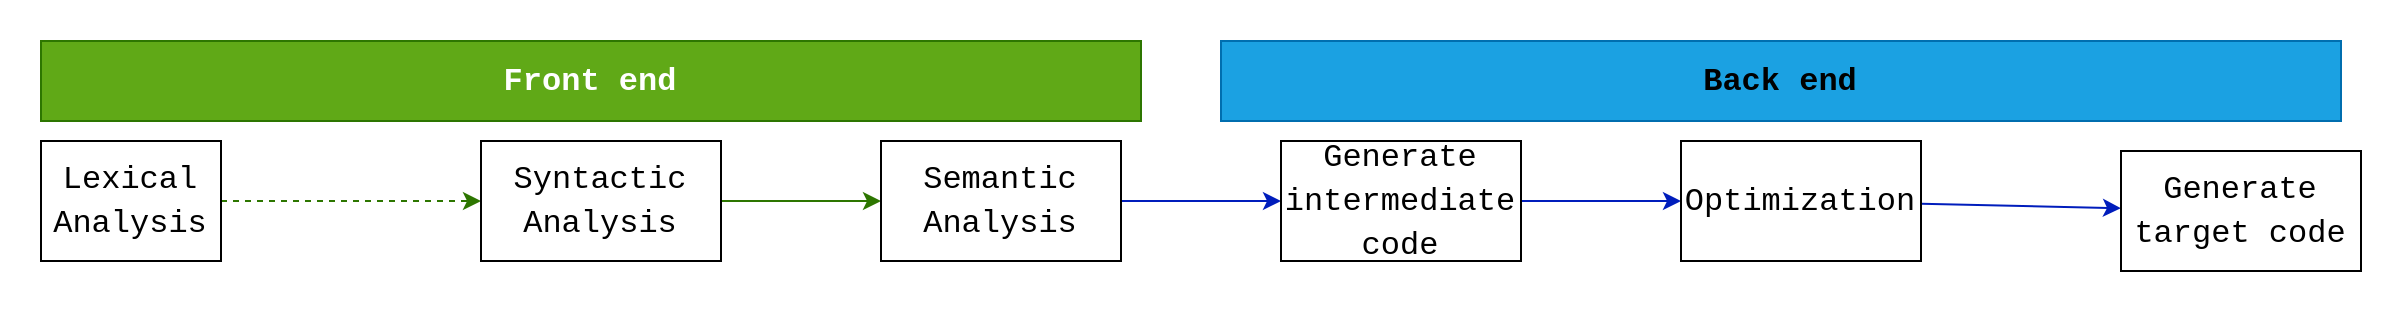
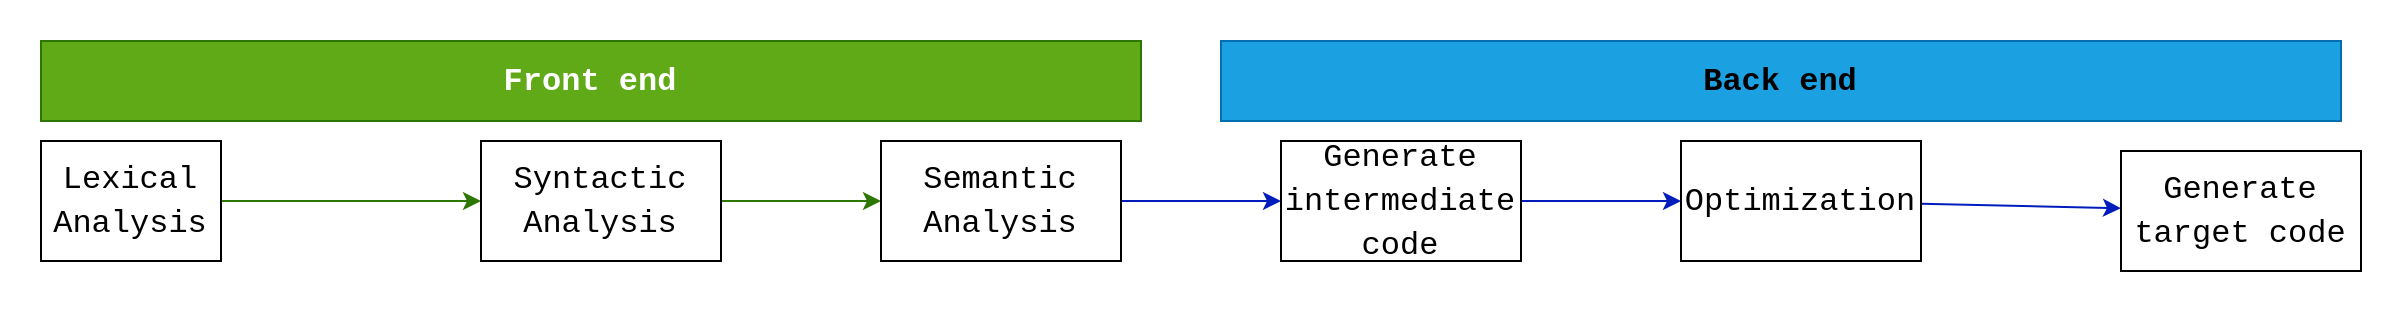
edge "Lexical Analysis" -> "Syntactic Analysis": style dashed -> solid
